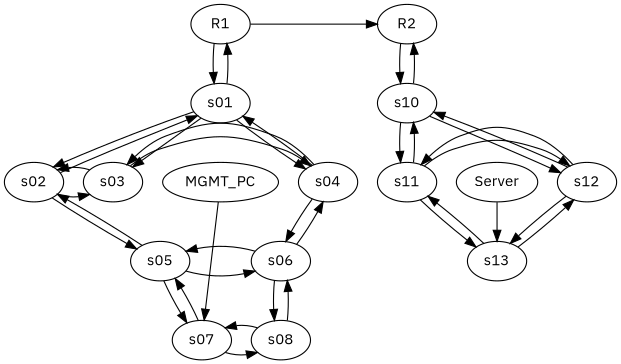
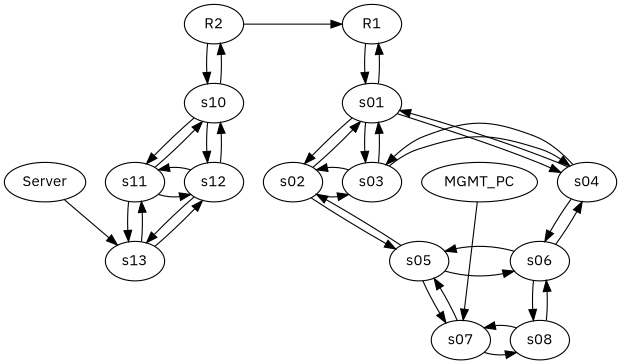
edge "R1" -> "R2": reversed
edge "s03" -> "s01": added
